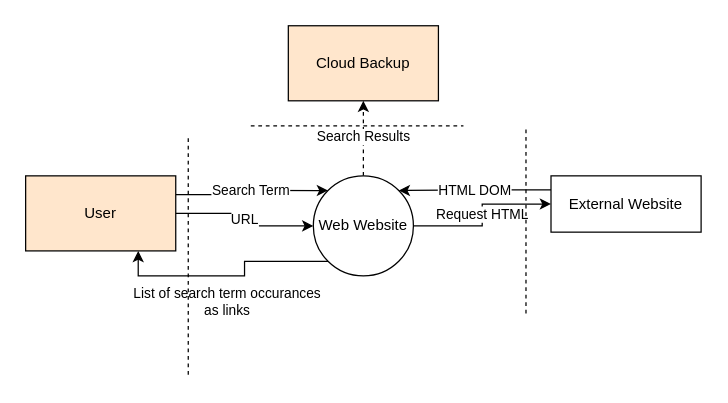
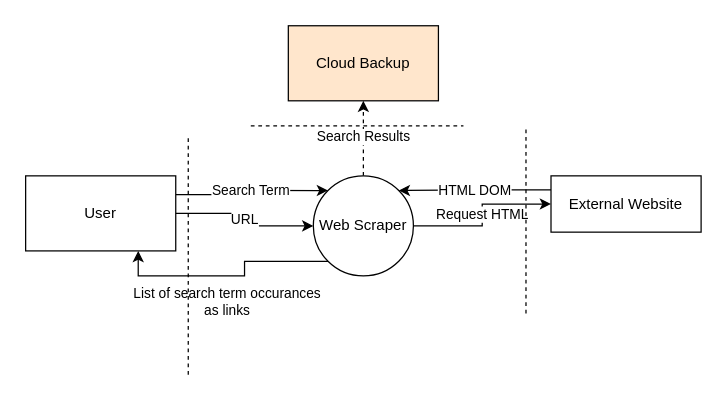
node "User": fillcolor #ffe6cc -> #ffffff
node "Web Website": label "Web Website" -> "Web Scraper"
